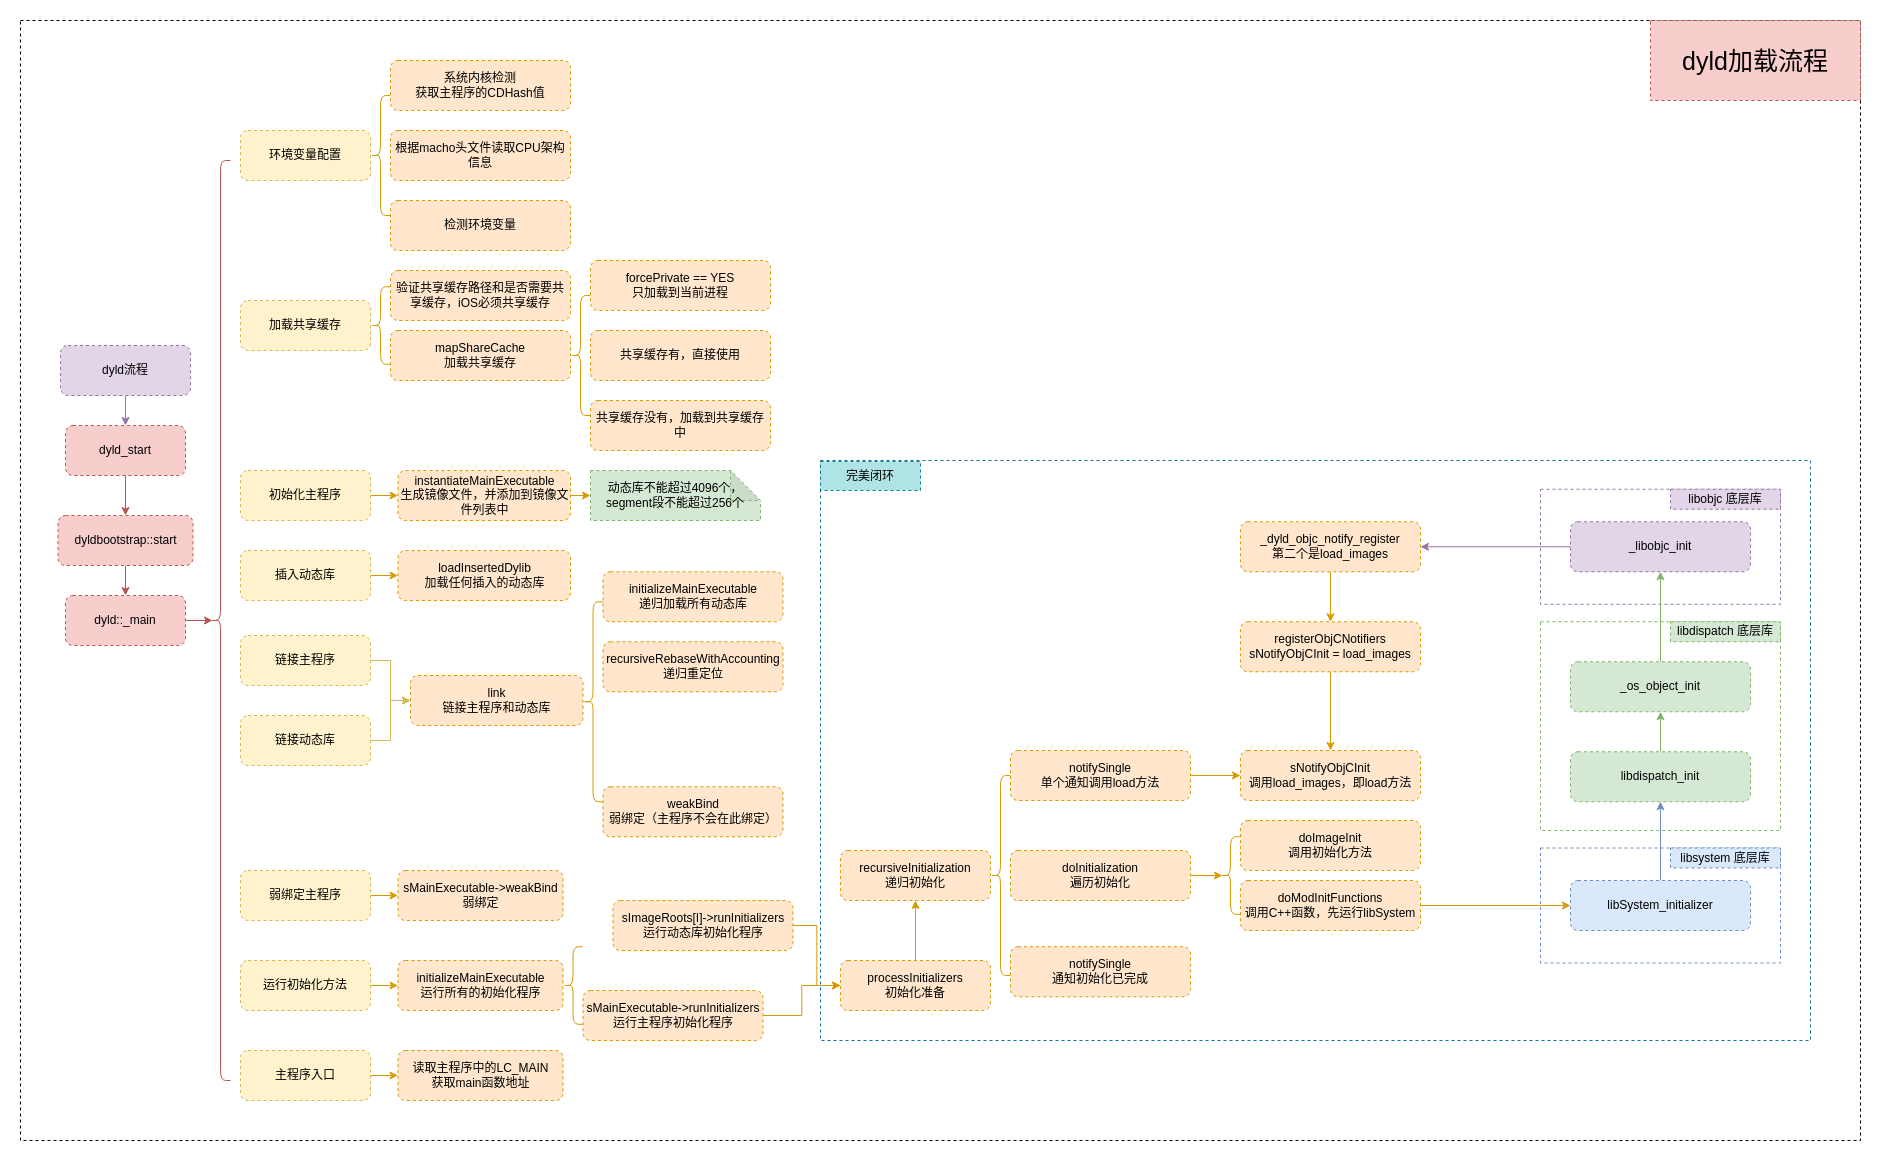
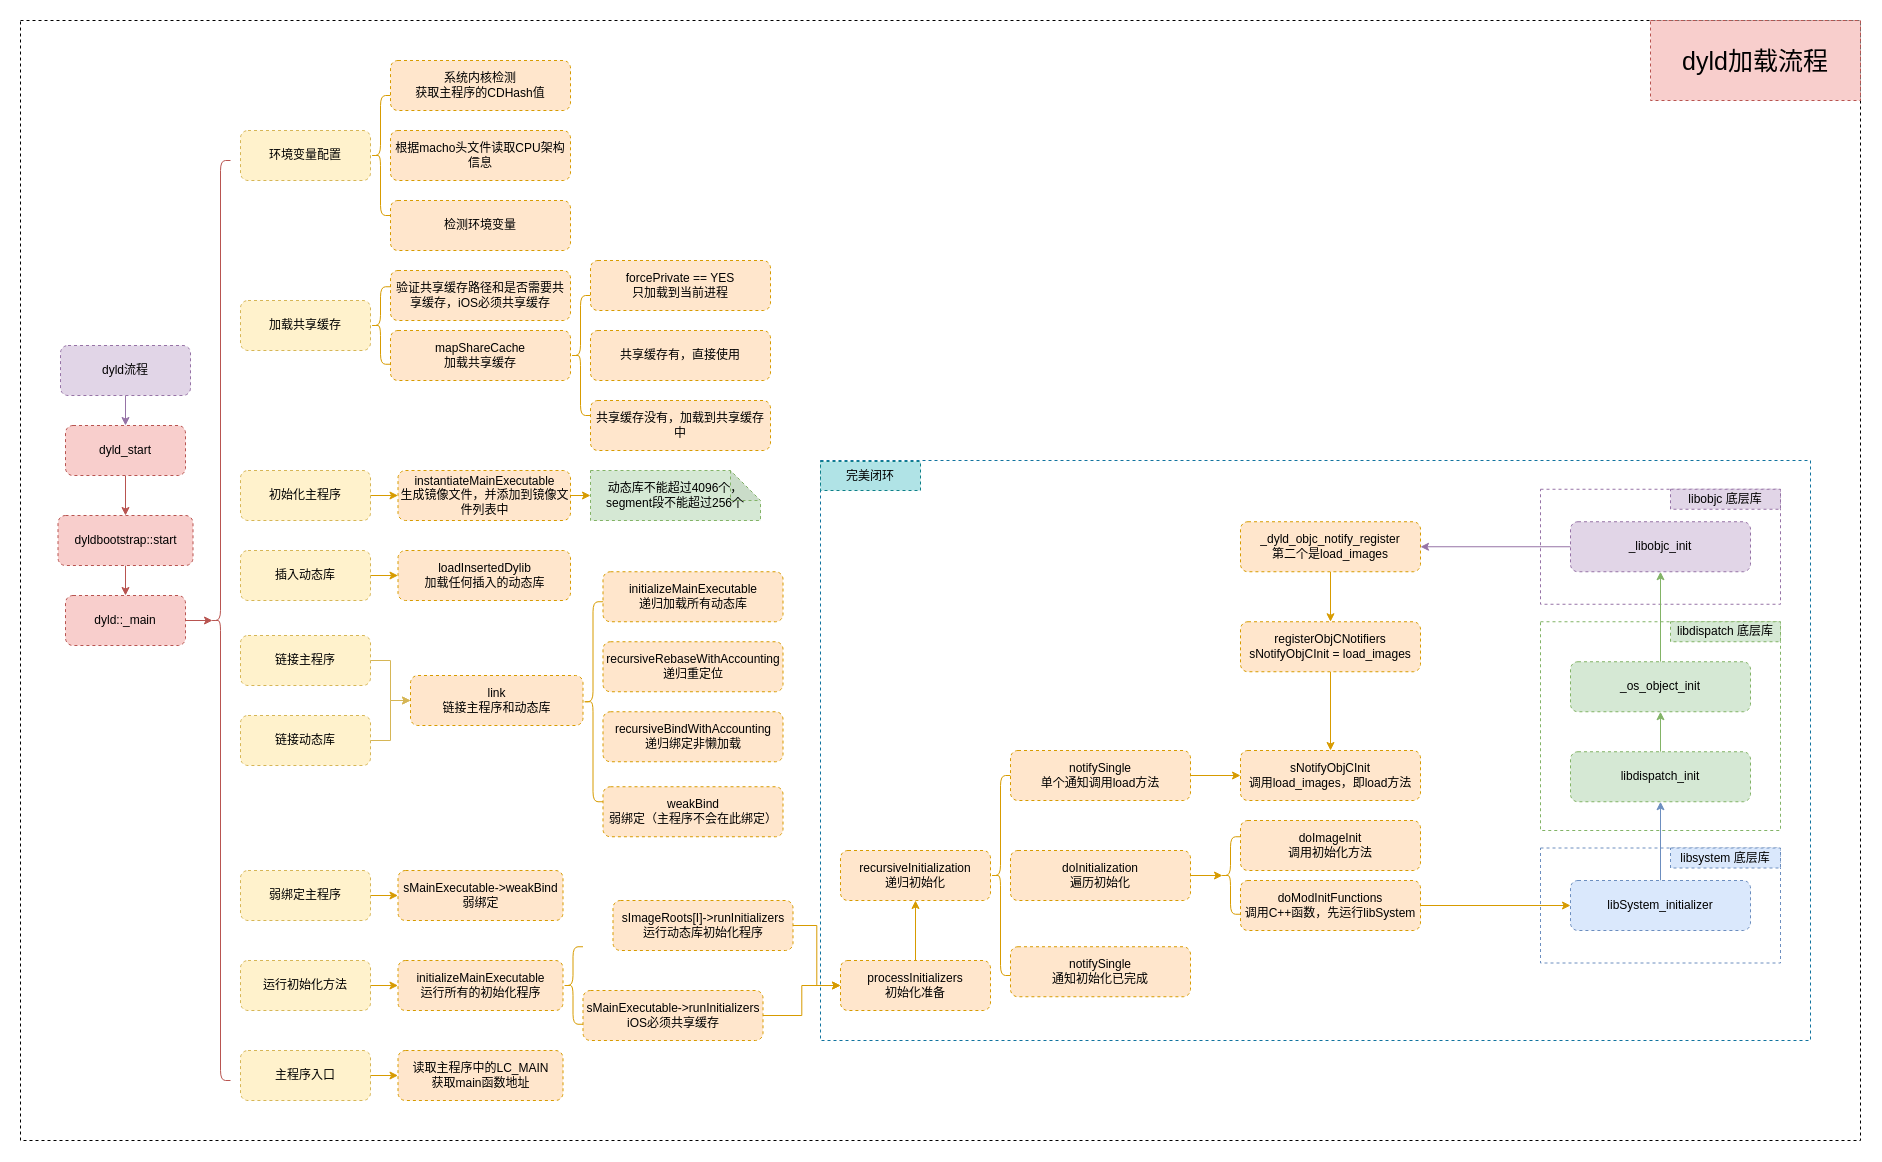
node "recursiveBindWithAccounting 递归绑定非懒加载": added
node "sMainExecutable->runInitializers 运行主程序初始化程序": label "sMainExecutable->runInitializers 运行主程序初始化程序" -> "sMainExecutable->runInitializers iOS必须共享缓存"
